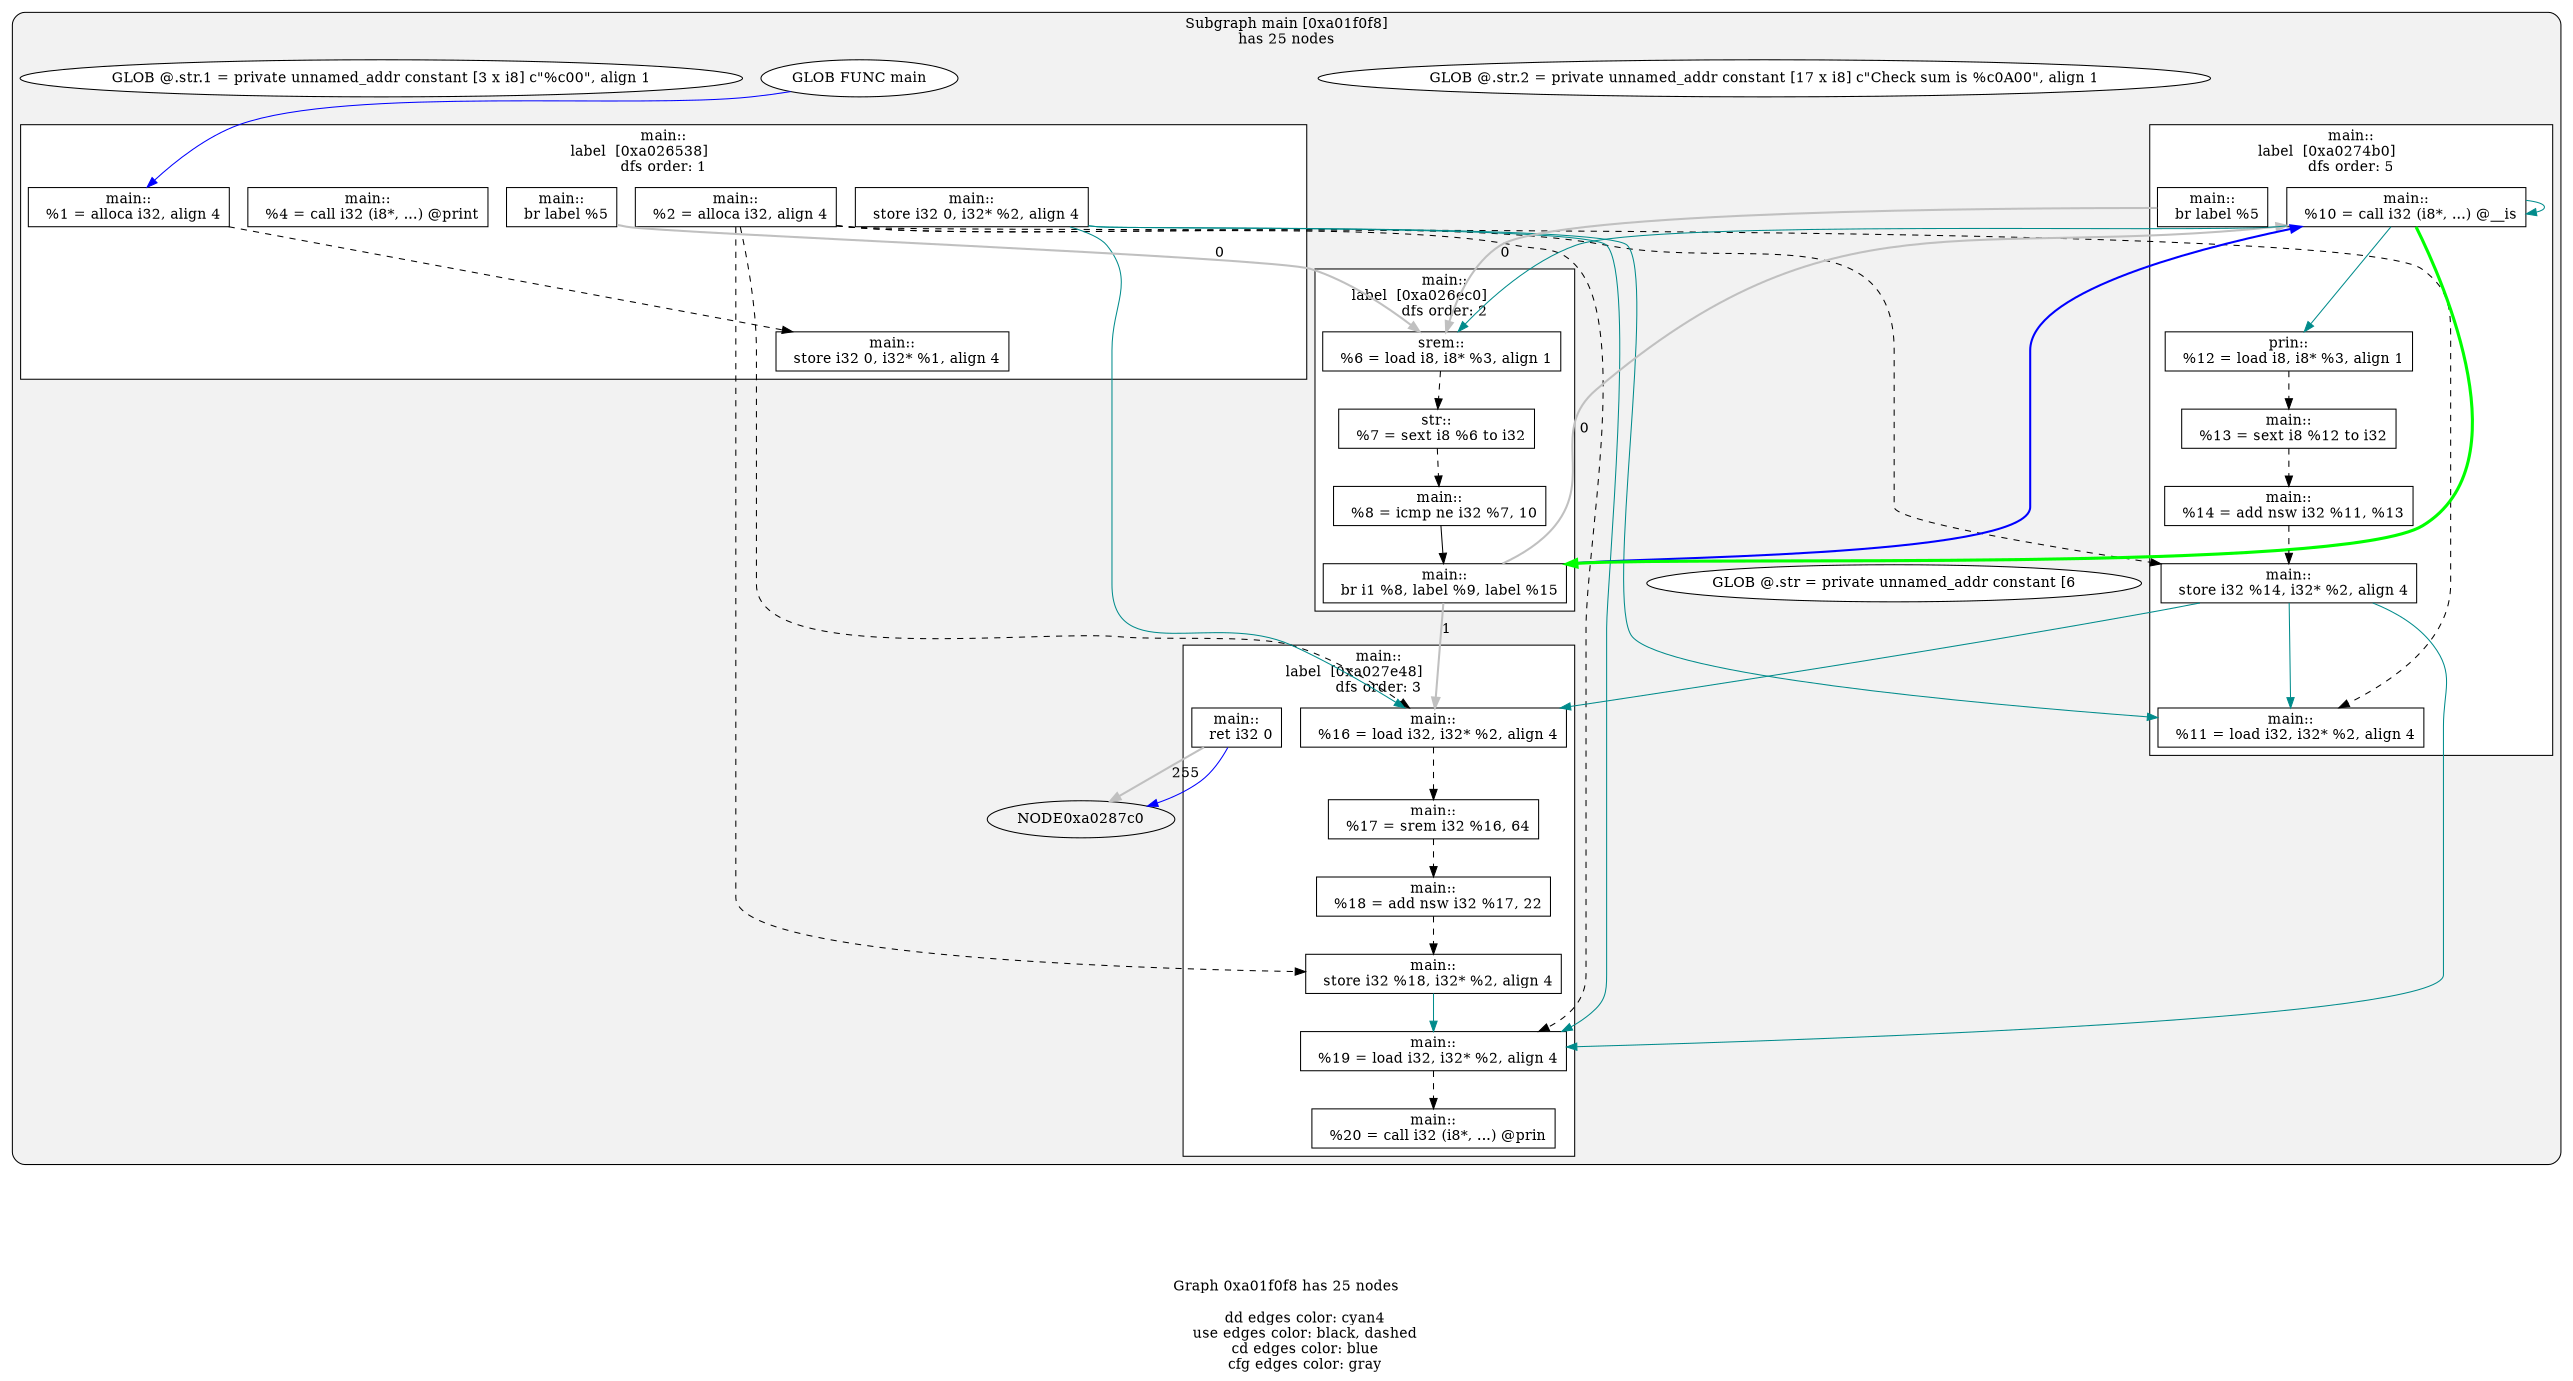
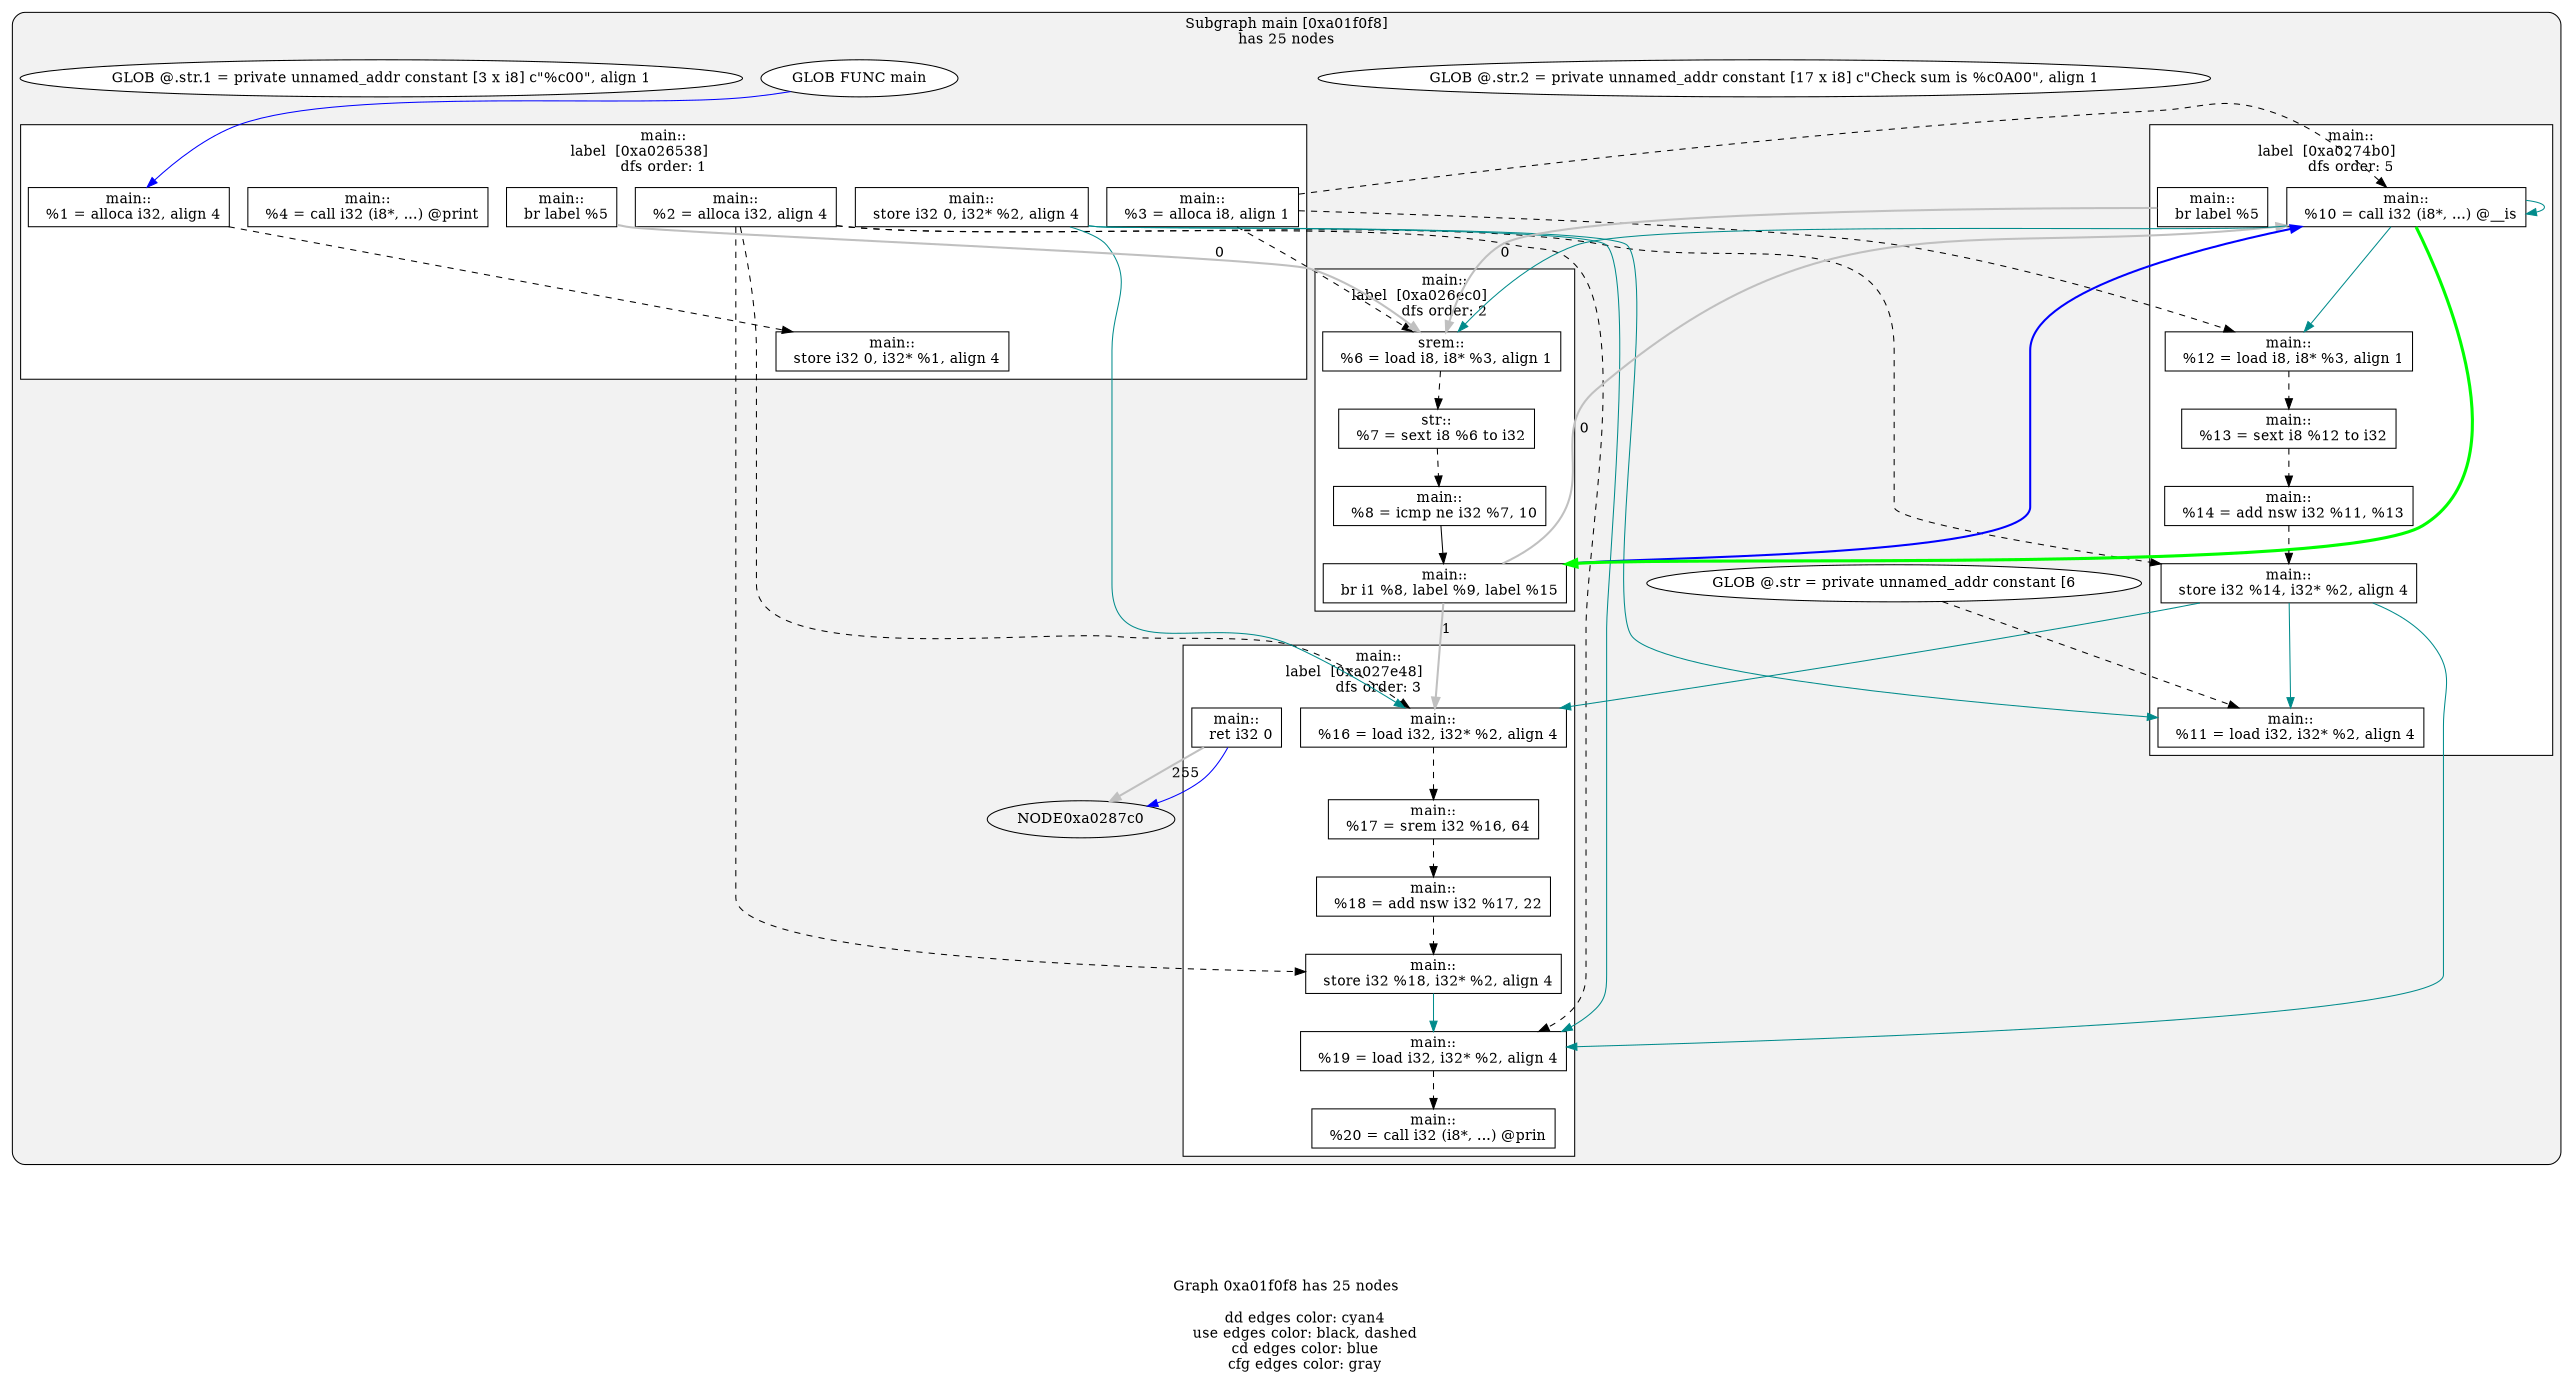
node "main:: %3 = alloca i8, align 1": added
edge "main:: %2 = alloca i32, align 4" -> "main:: %11 = load i32, i32* %2, align 4": now "GLOB @.str = private unnamed_addr constant [6" -> "main:: %11 = load i32, i32* %2, align 4"
node "prin:: %12 = load i8, i8* %3, align 1": label "prin:: %12 = load i8, i8* %3, align 1" -> "main:: %12 = load i8, i8* %3, align 1"
